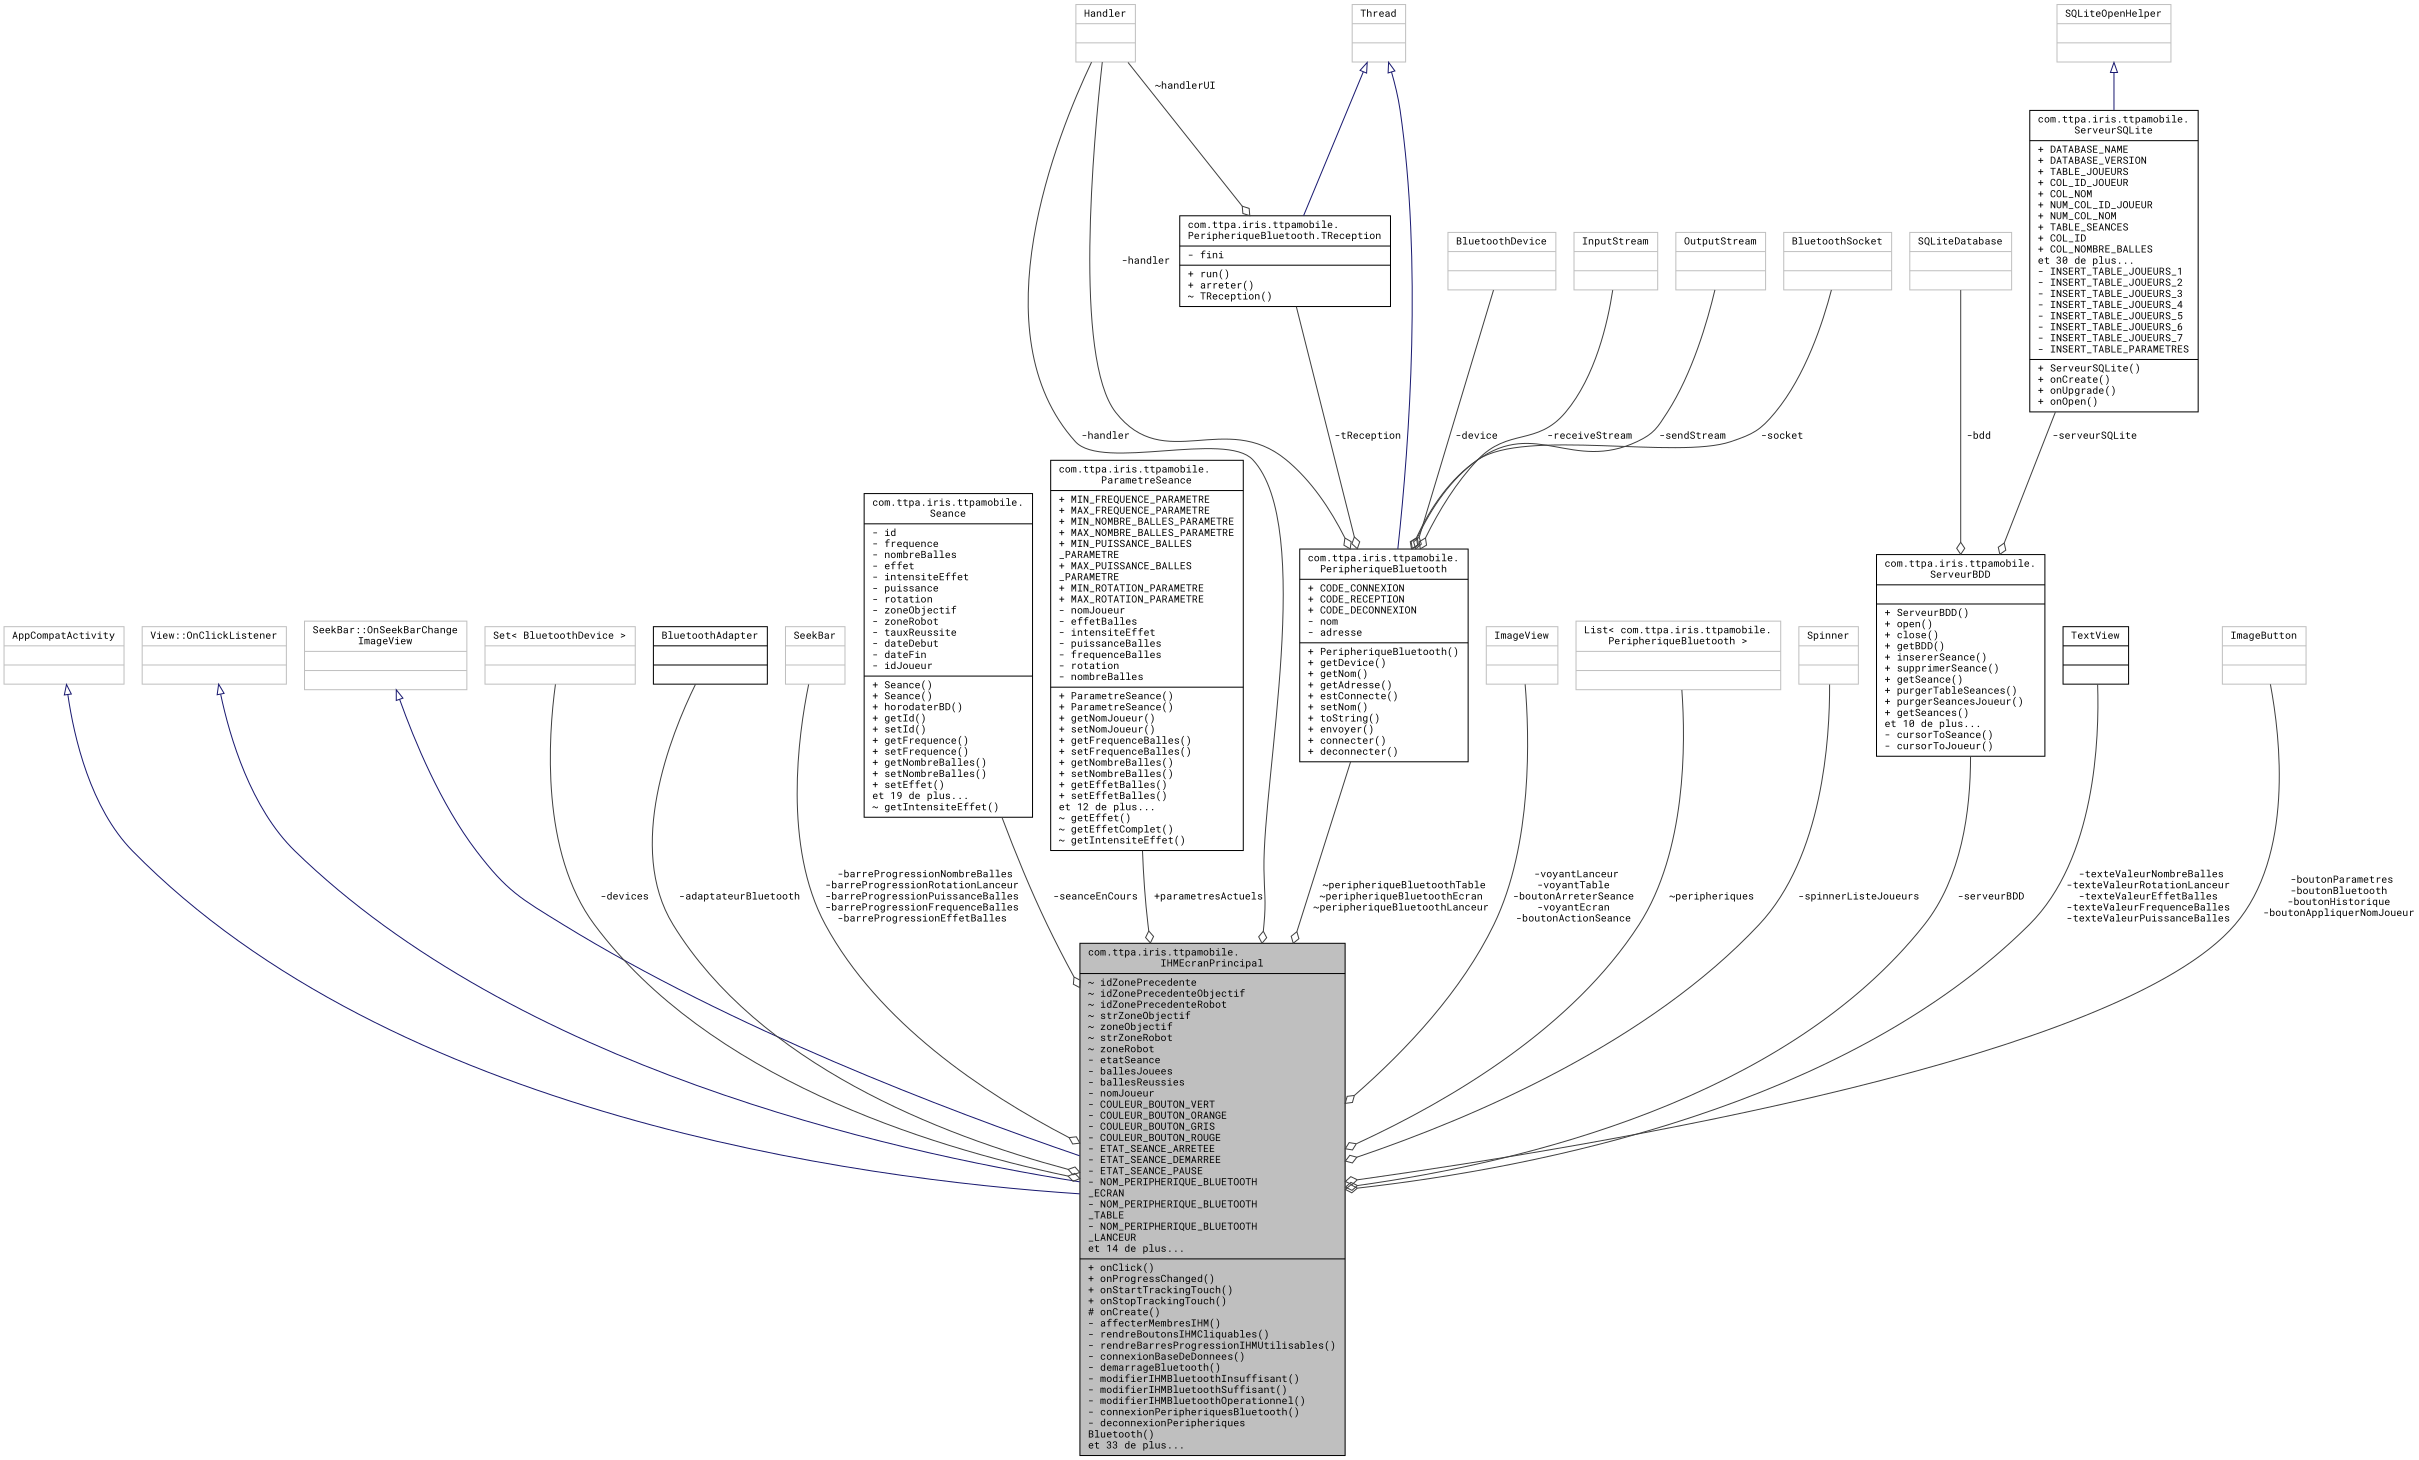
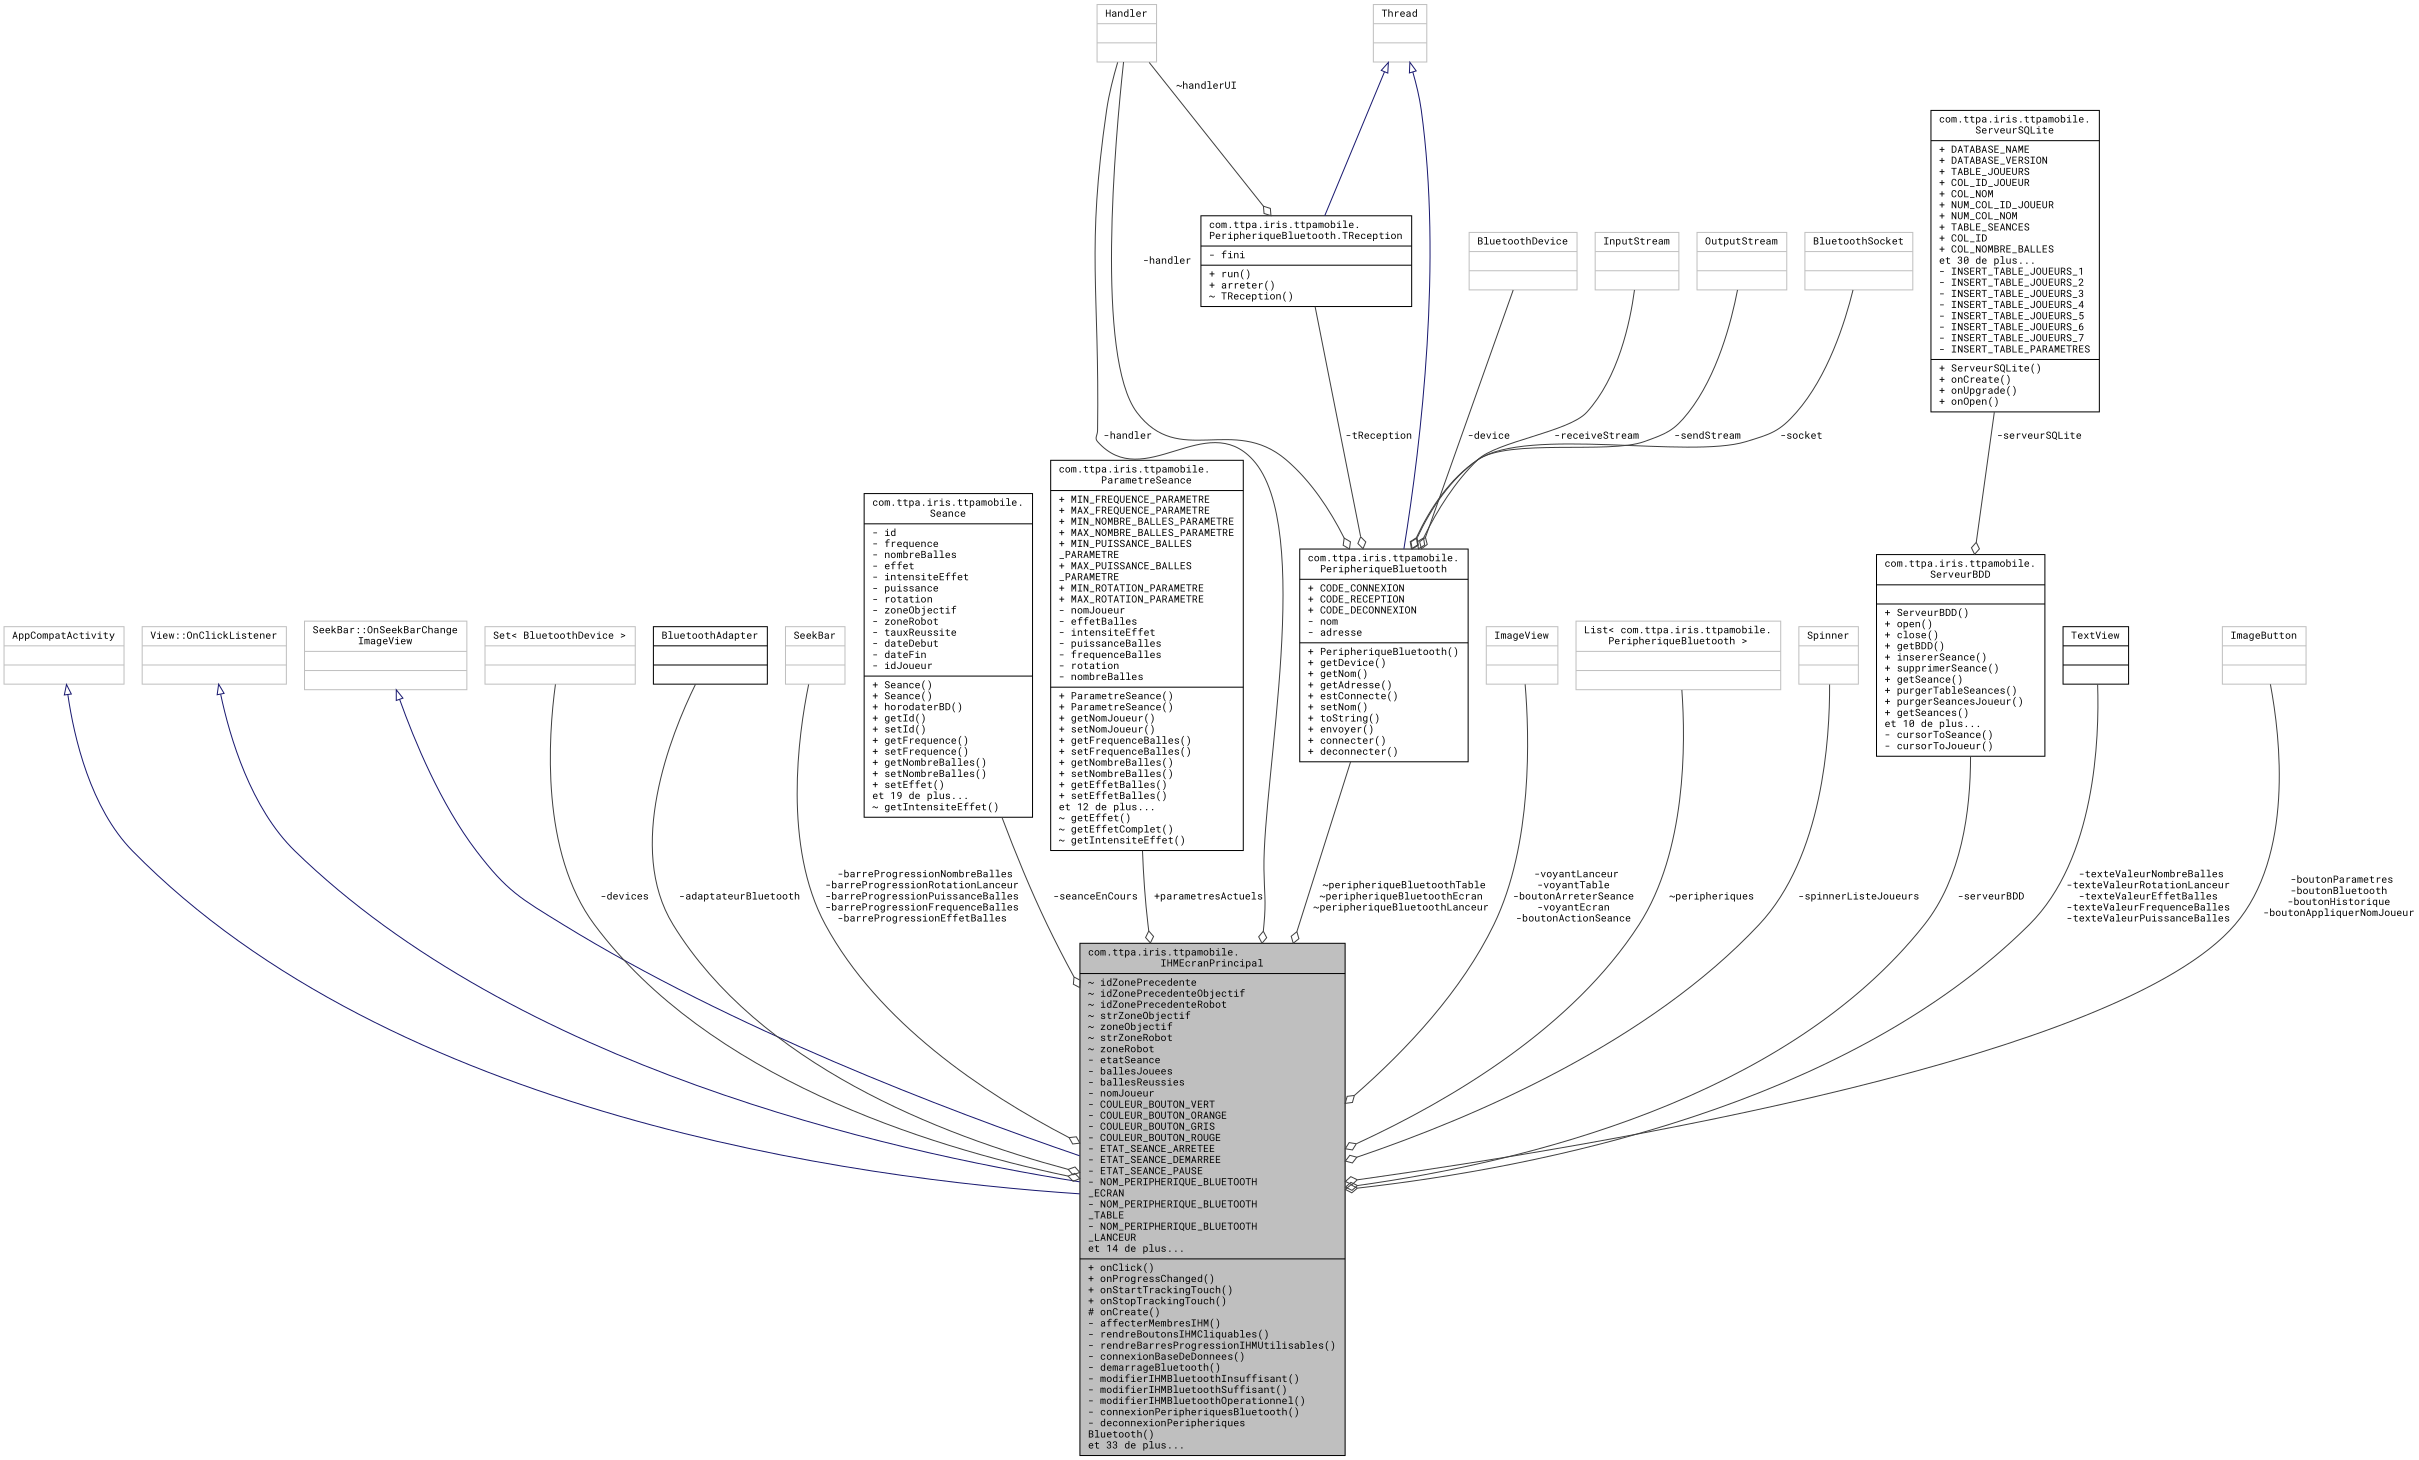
node "SQLiteOpenHelper": removed
node "SQLiteDatabase": removed
